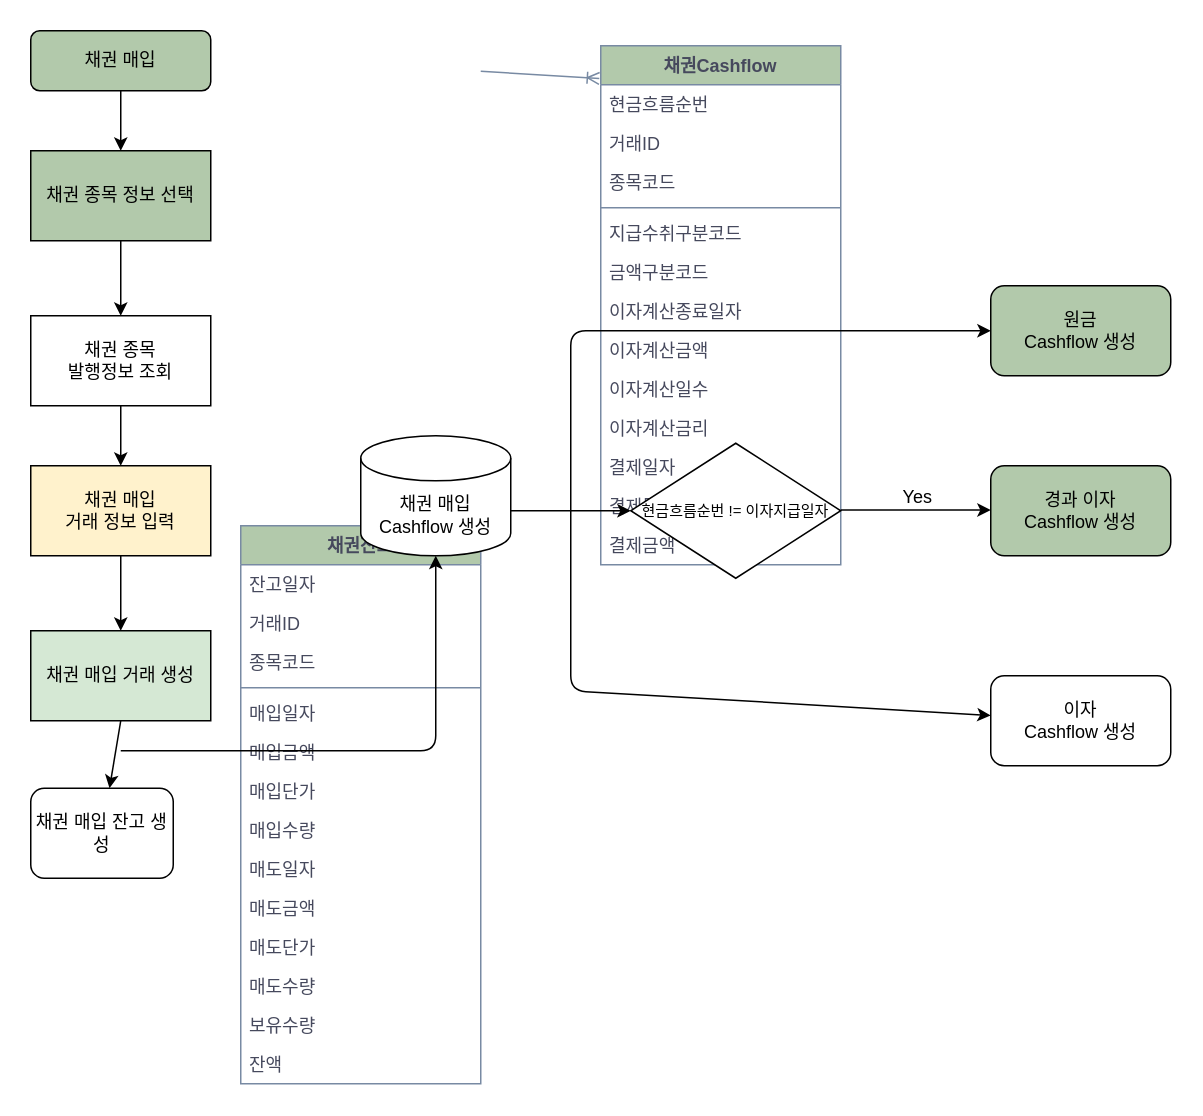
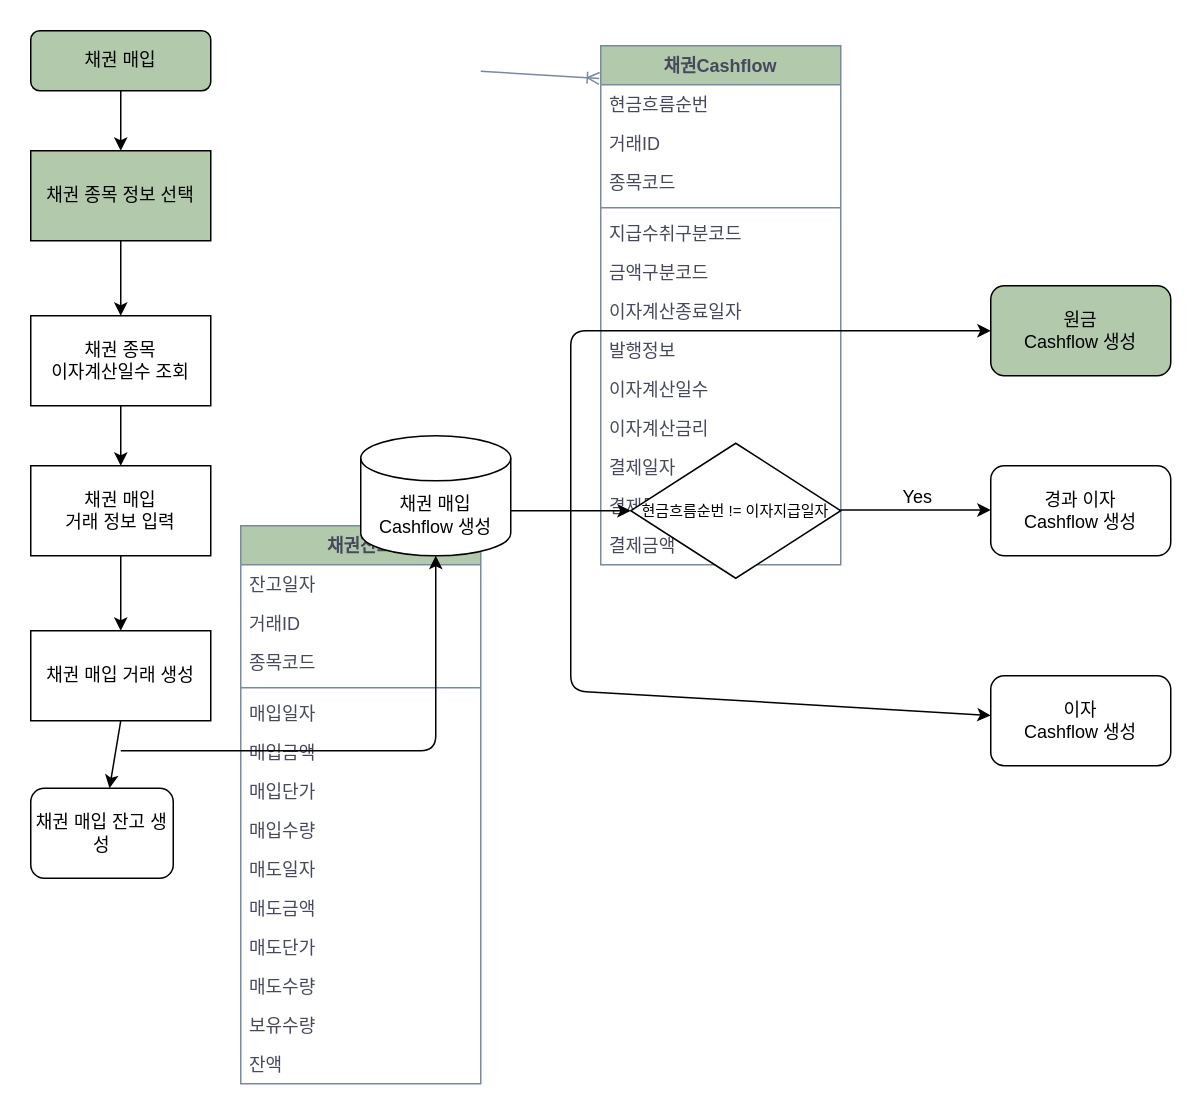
node "이자계산금액": label "이자계산금액" -> "발행정보"
node "채권 종목 발행정보 조회": label "채권 종목 발행정보 조회" -> "채권 종목 이자계산일수 조회"
node "채권 매입 거래 정보 입력": fillcolor #fff2cc -> #ffffff
node "경과 이자 Cashflow 생성": fillcolor #b2c9ab -> #ffffff
node "채권 매입 거래 생성": fillcolor #d5e8d4 -> #ffffff
